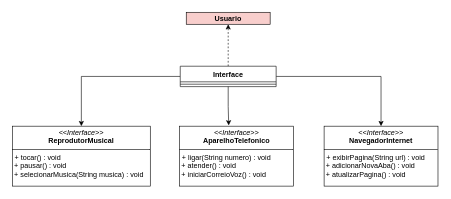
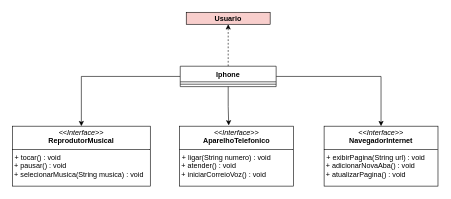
node "Interface": label "Interface" -> "Iphone"
